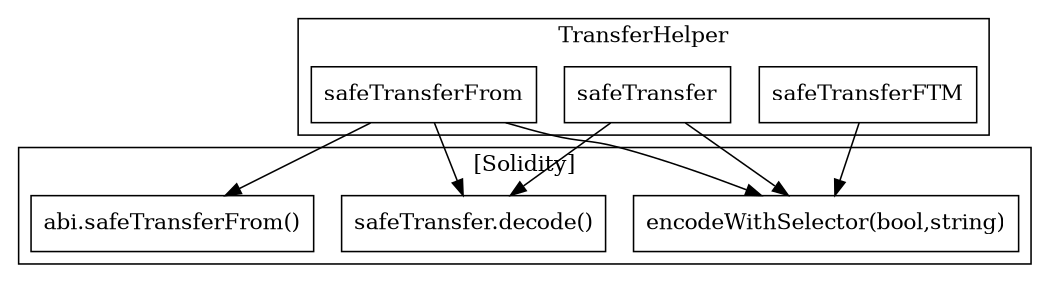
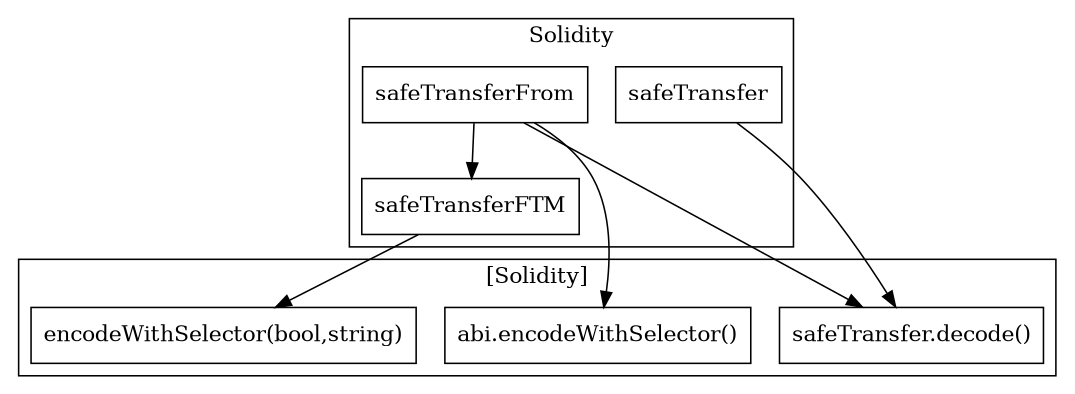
cluster "TransferHelper": label "TransferHelper" -> "Solidity"
edge "safeTransferFrom" -> "encodeWithSelector(bool,string)": now "safeTransferFrom" -> "safeTransferFTM"
edge "safeTransfer" -> "encodeWithSelector(bool,string)": removed
node "abi.safeTransferFrom()": label "abi.safeTransferFrom()" -> "abi.encodeWithSelector()"
